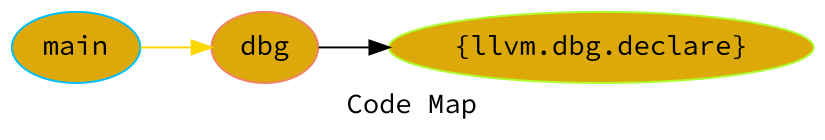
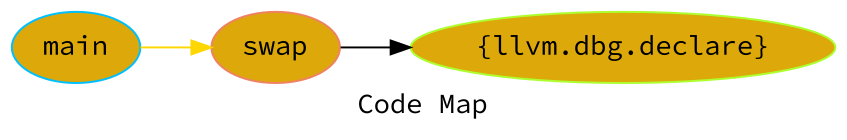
node "dbg": label "dbg" -> "swap"
